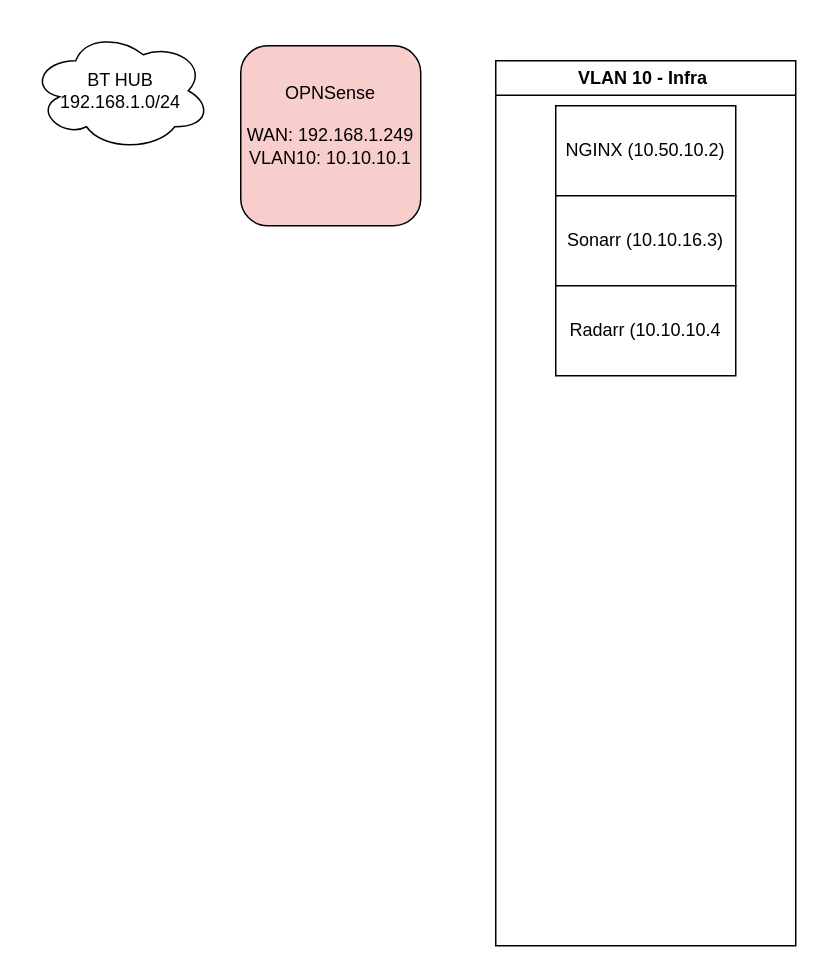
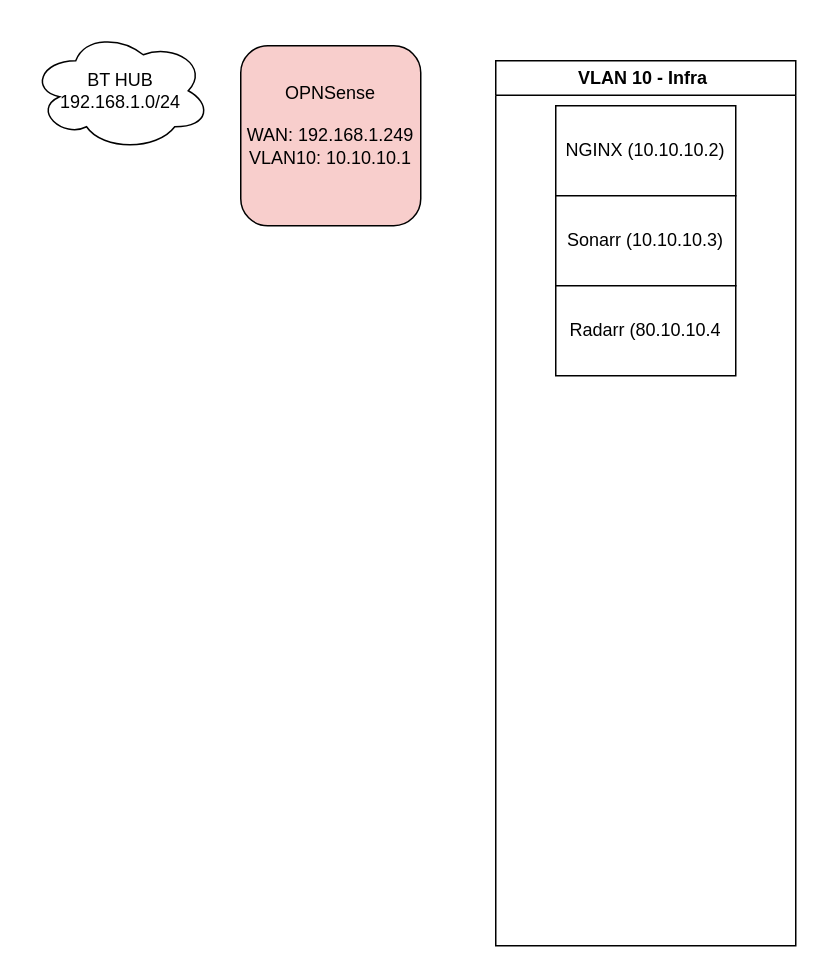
node "NGINX (10.50.10.2)": label "NGINX (10.50.10.2)" -> "NGINX (10.10.10.2)"
node "Sonarr (10.10.16.3)": label "Sonarr (10.10.16.3)" -> "Sonarr (10.10.10.3)"
node "Radarr (10.10.10.4": label "Radarr (10.10.10.4" -> "Radarr (80.10.10.4"
